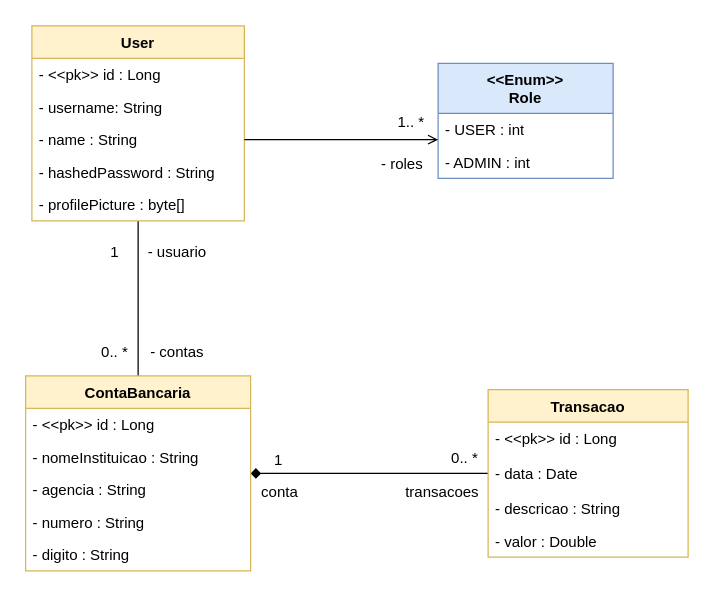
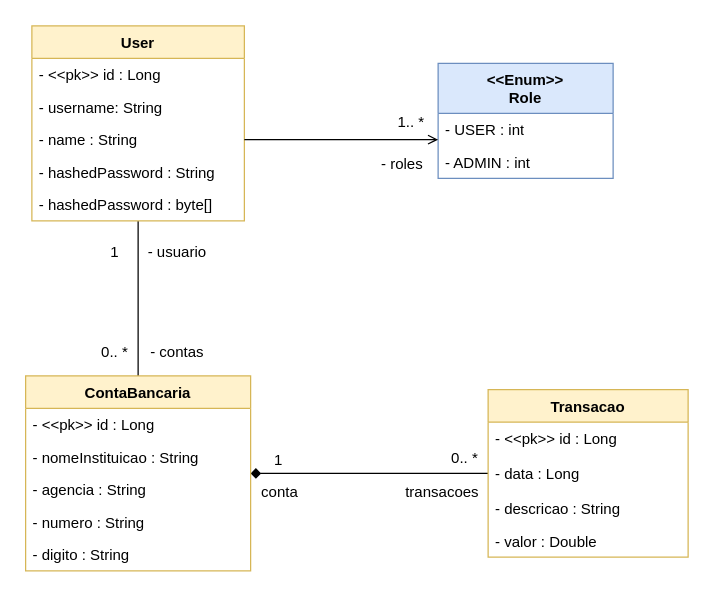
node "- profilePicture : byte[]": label "- profilePicture : byte[]" -> "- hashedPassword : byte[]"
node "- data : Date": label "- data : Date" -> "- data : Long"
